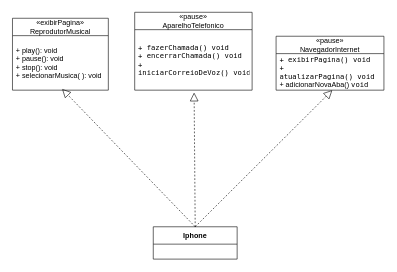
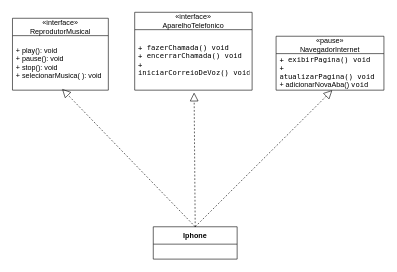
node "«pause»AparelhoTelefonico": label "«pause»AparelhoTelefonico" -> "«interface»AparelhoTelefonico"
node "«exibirPagina»ReprodutorMusical": label "«exibirPagina»ReprodutorMusical" -> "«interface»ReprodutorMusical"
